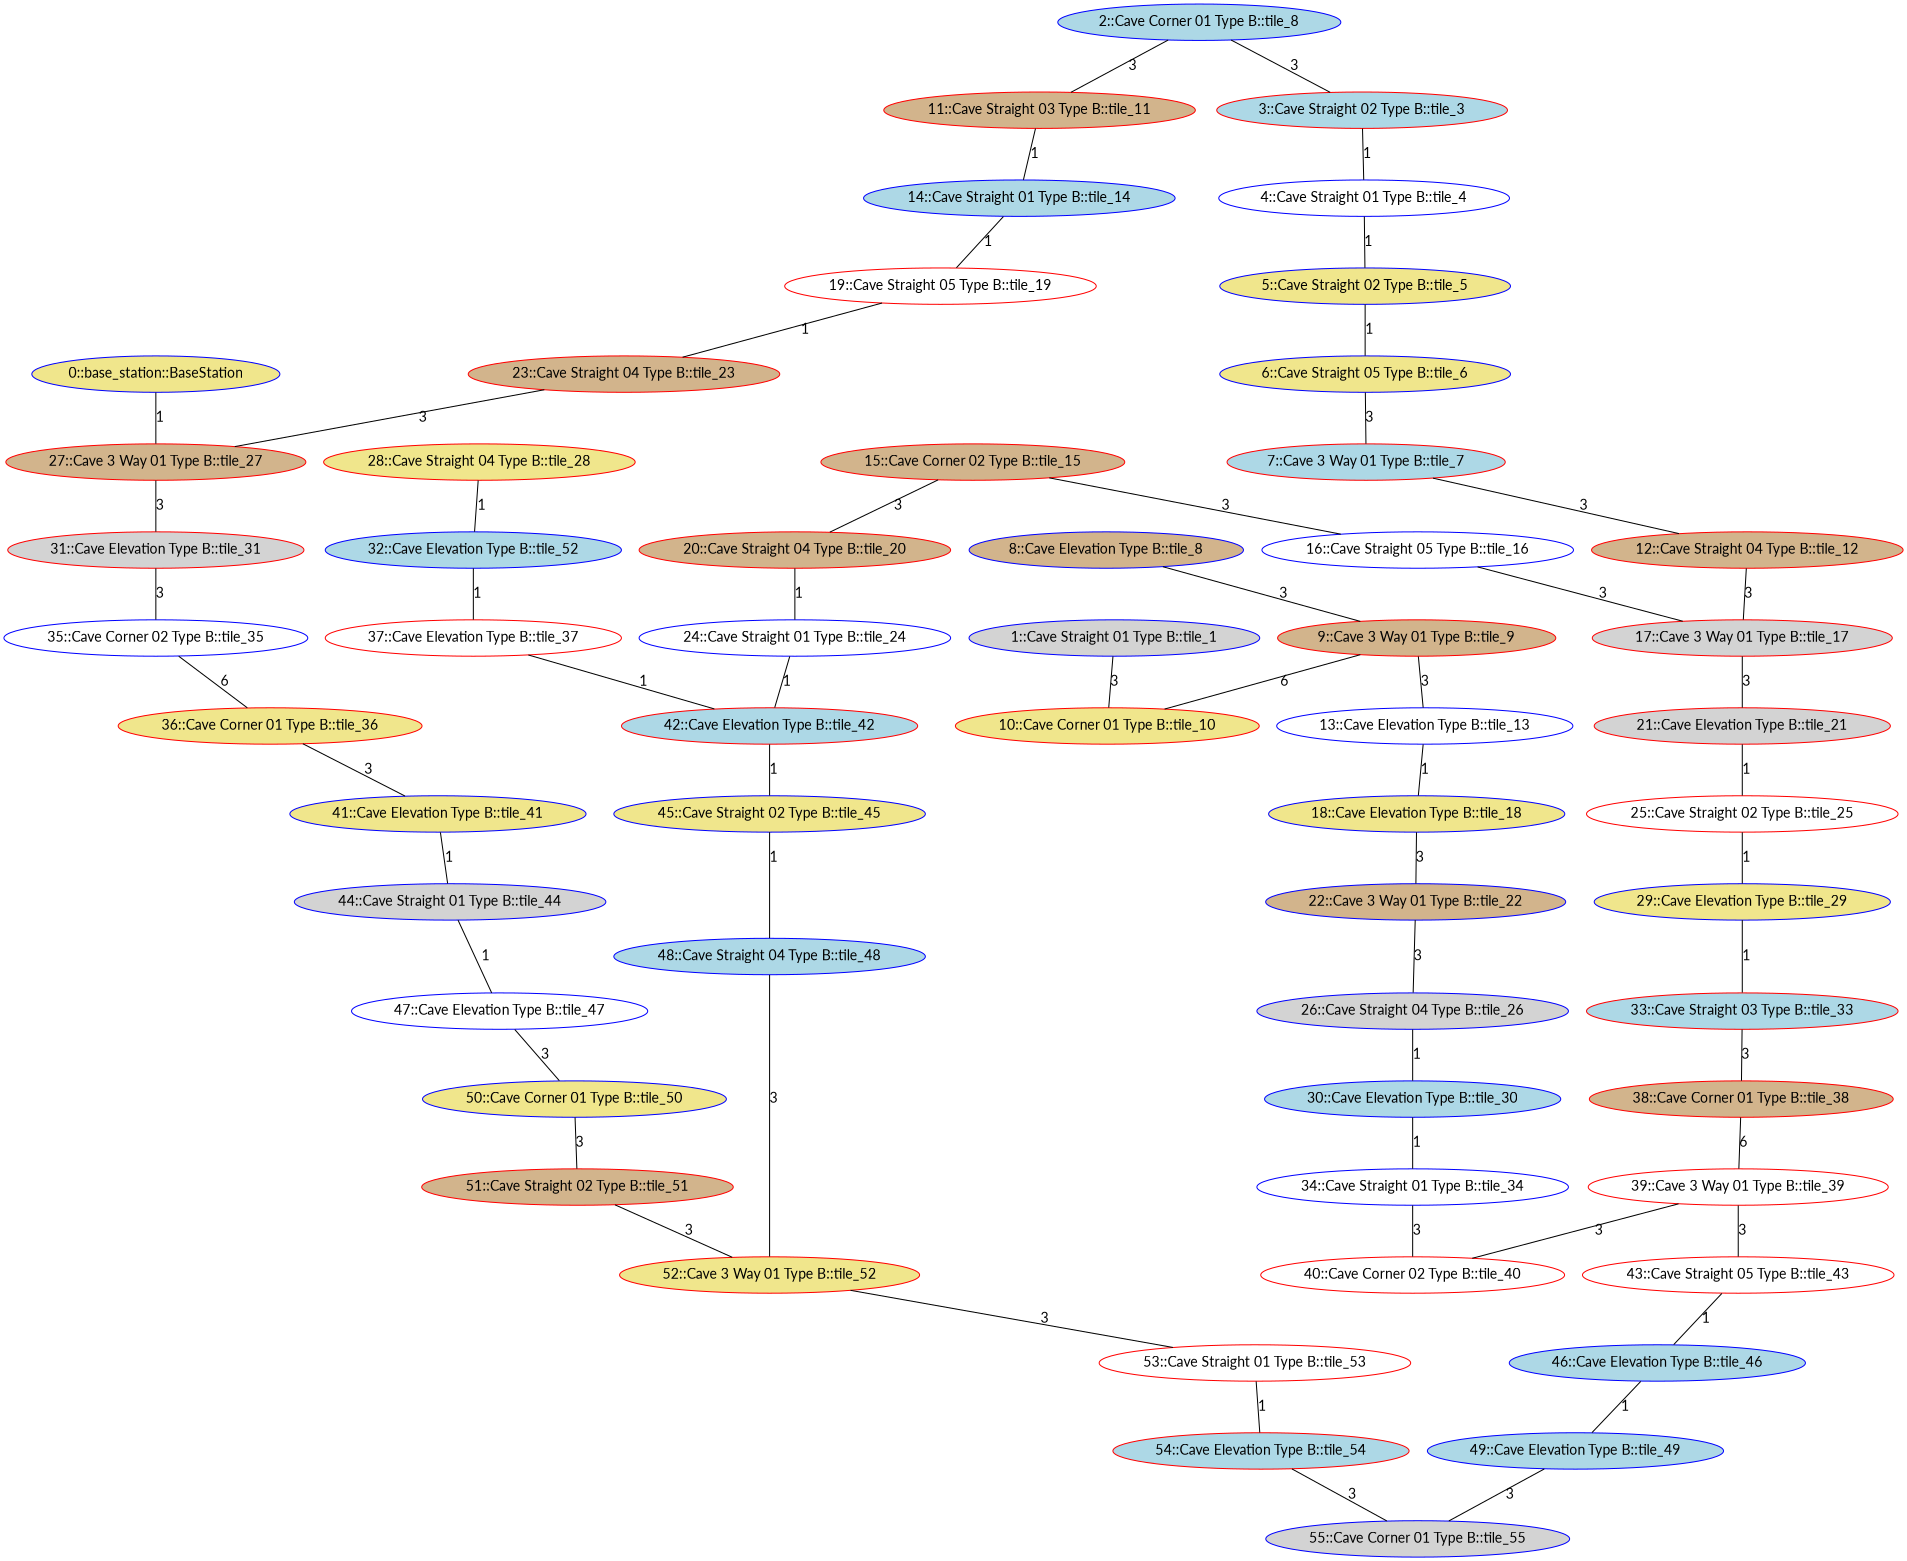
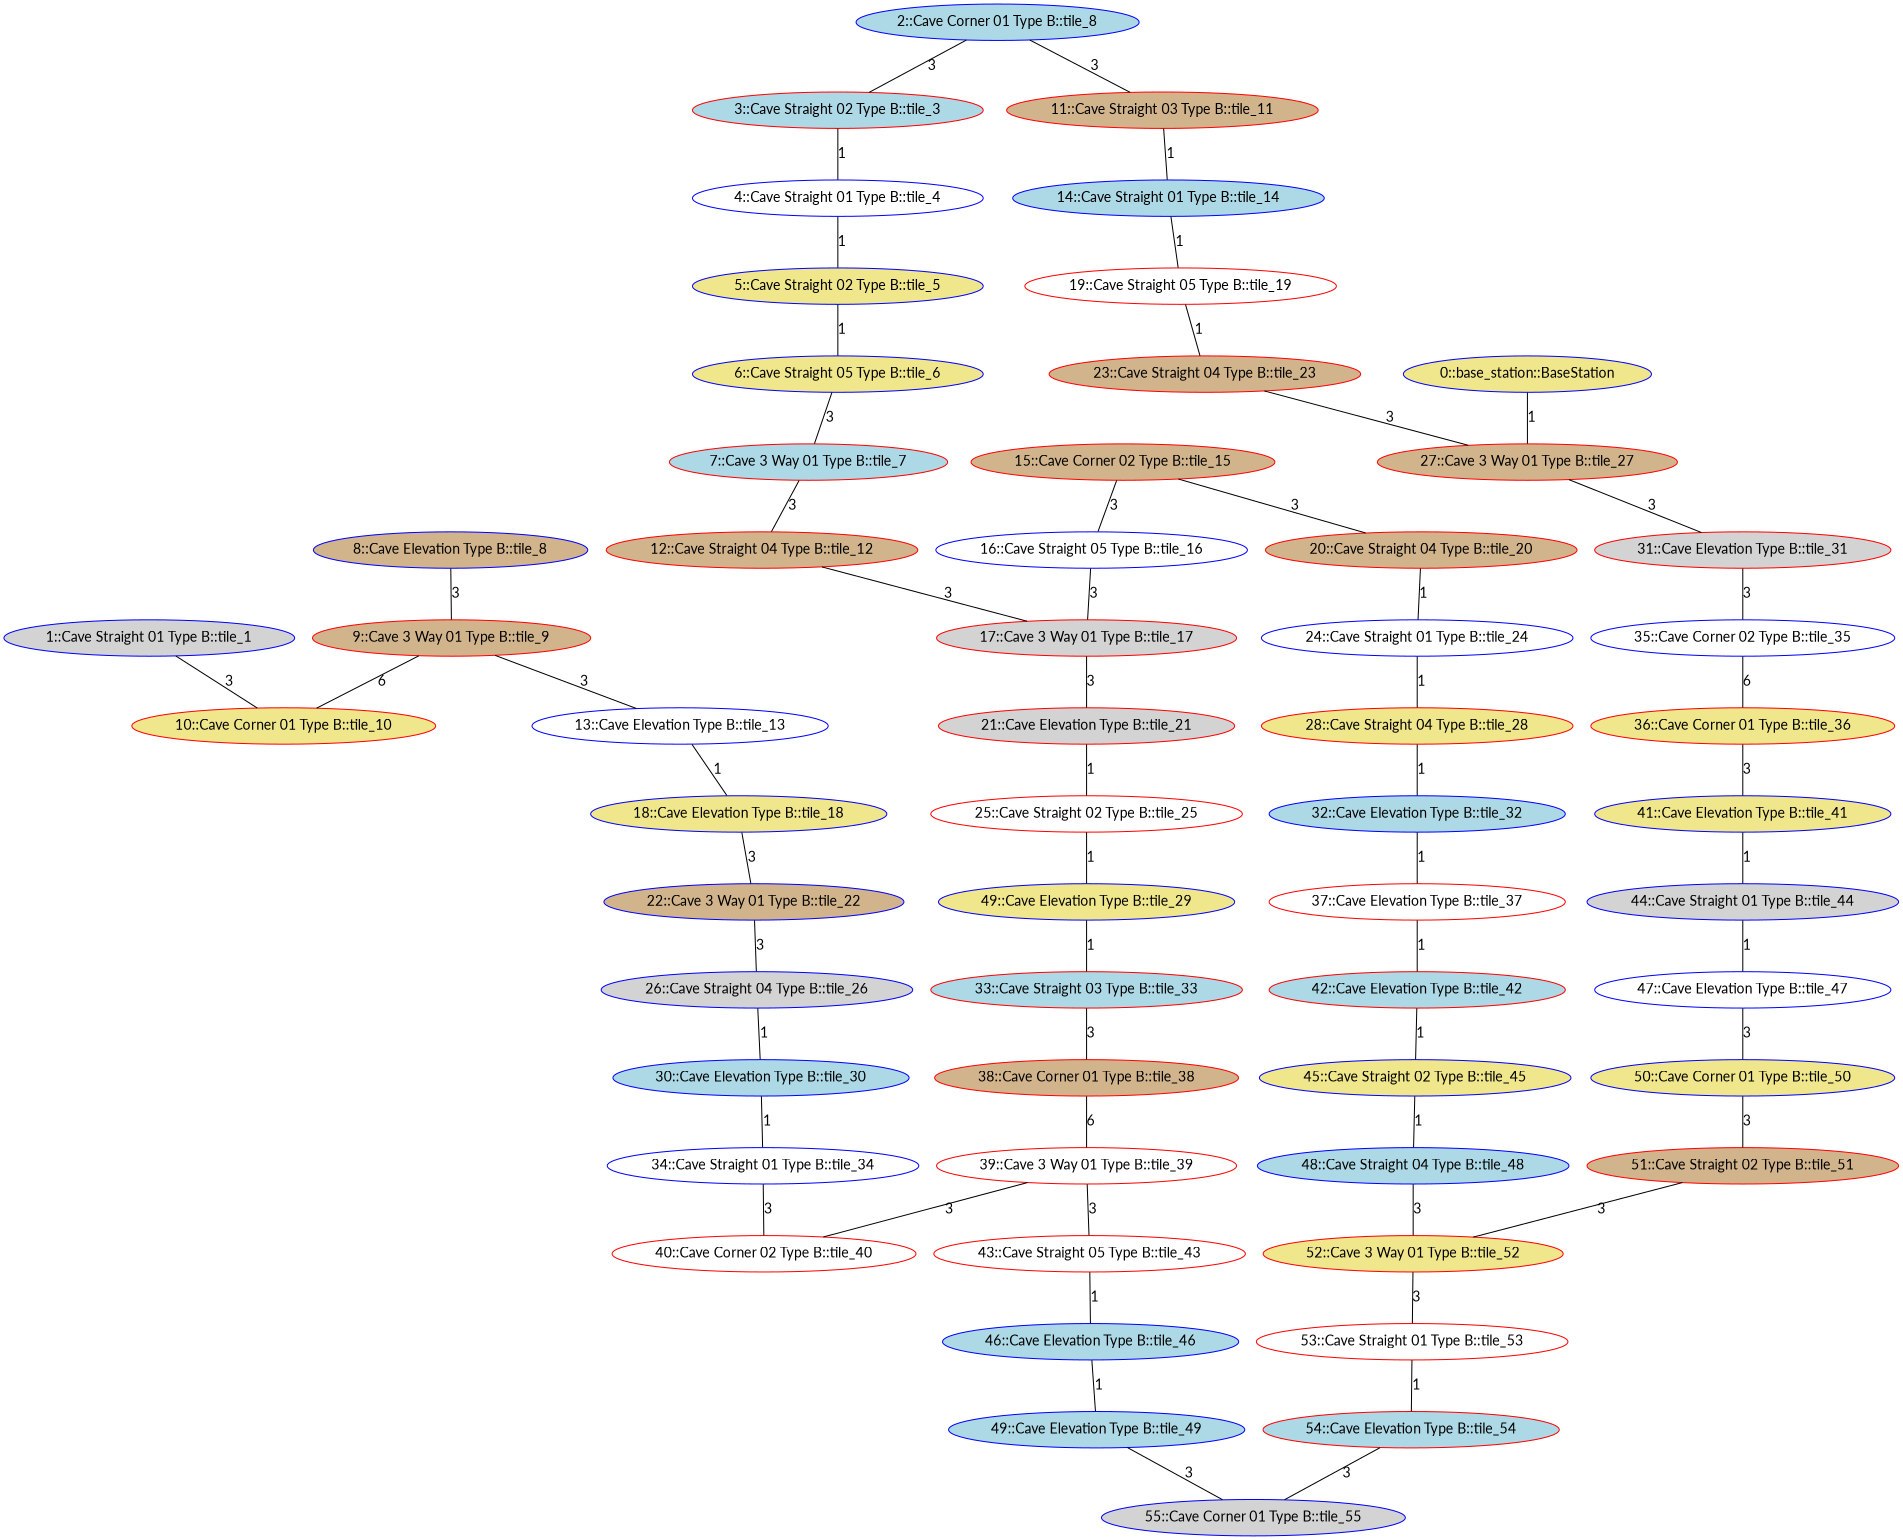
node "32::Cave Elevation Type B::tile_52": label "32::Cave Elevation Type B::tile_52" -> "32::Cave Elevation Type B::tile_32"
edge "24::Cave Straight 01 Type B::tile_24" -- "42::Cave Elevation Type B::tile_42": now "24::Cave Straight 01 Type B::tile_24" -- "28::Cave Straight 04 Type B::tile_28"
node "29::Cave Elevation Type B::tile_29": label "29::Cave Elevation Type B::tile_29" -> "49::Cave Elevation Type B::tile_29"
